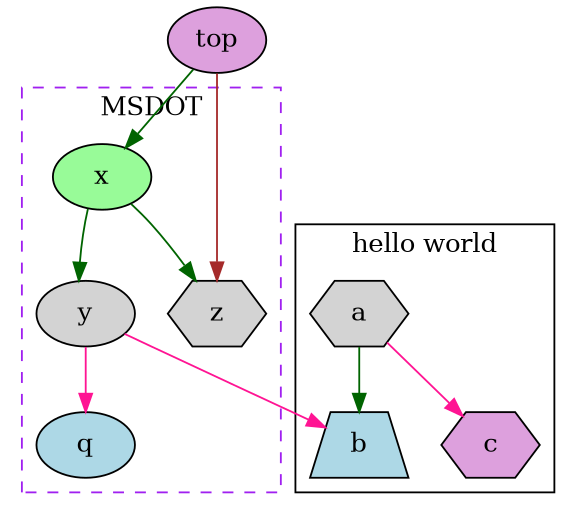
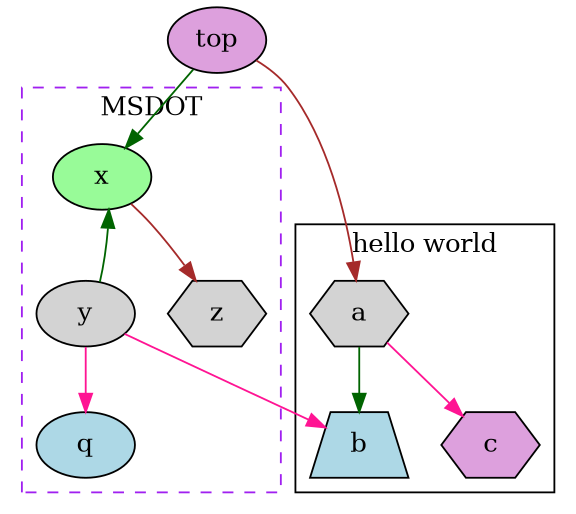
edge "top" -> "z": now "top" -> "a"
edge "x" -> "z": color darkgreen -> brown
edge "x" -> "y": reversed
